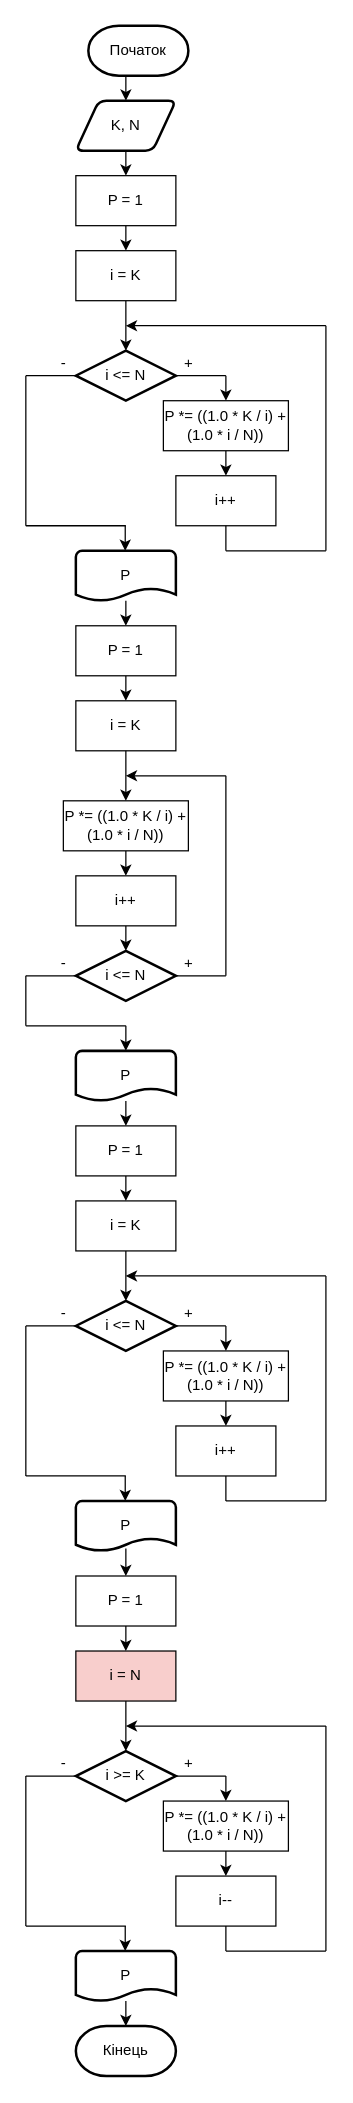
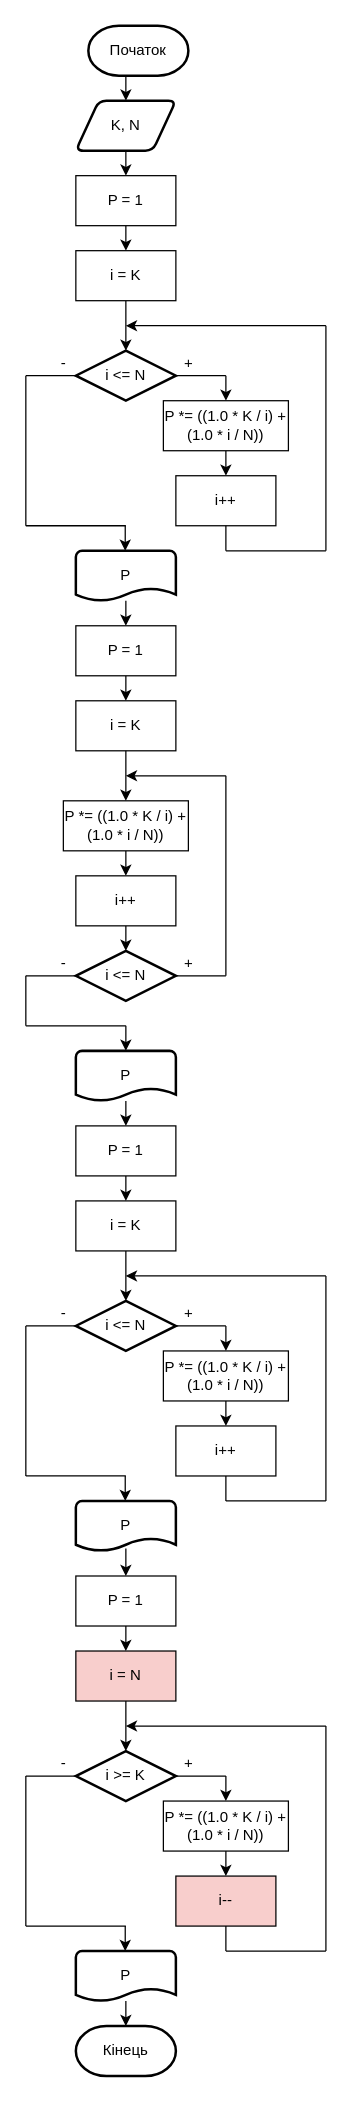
node "i--": fillcolor #ffffff -> #f8cecc
